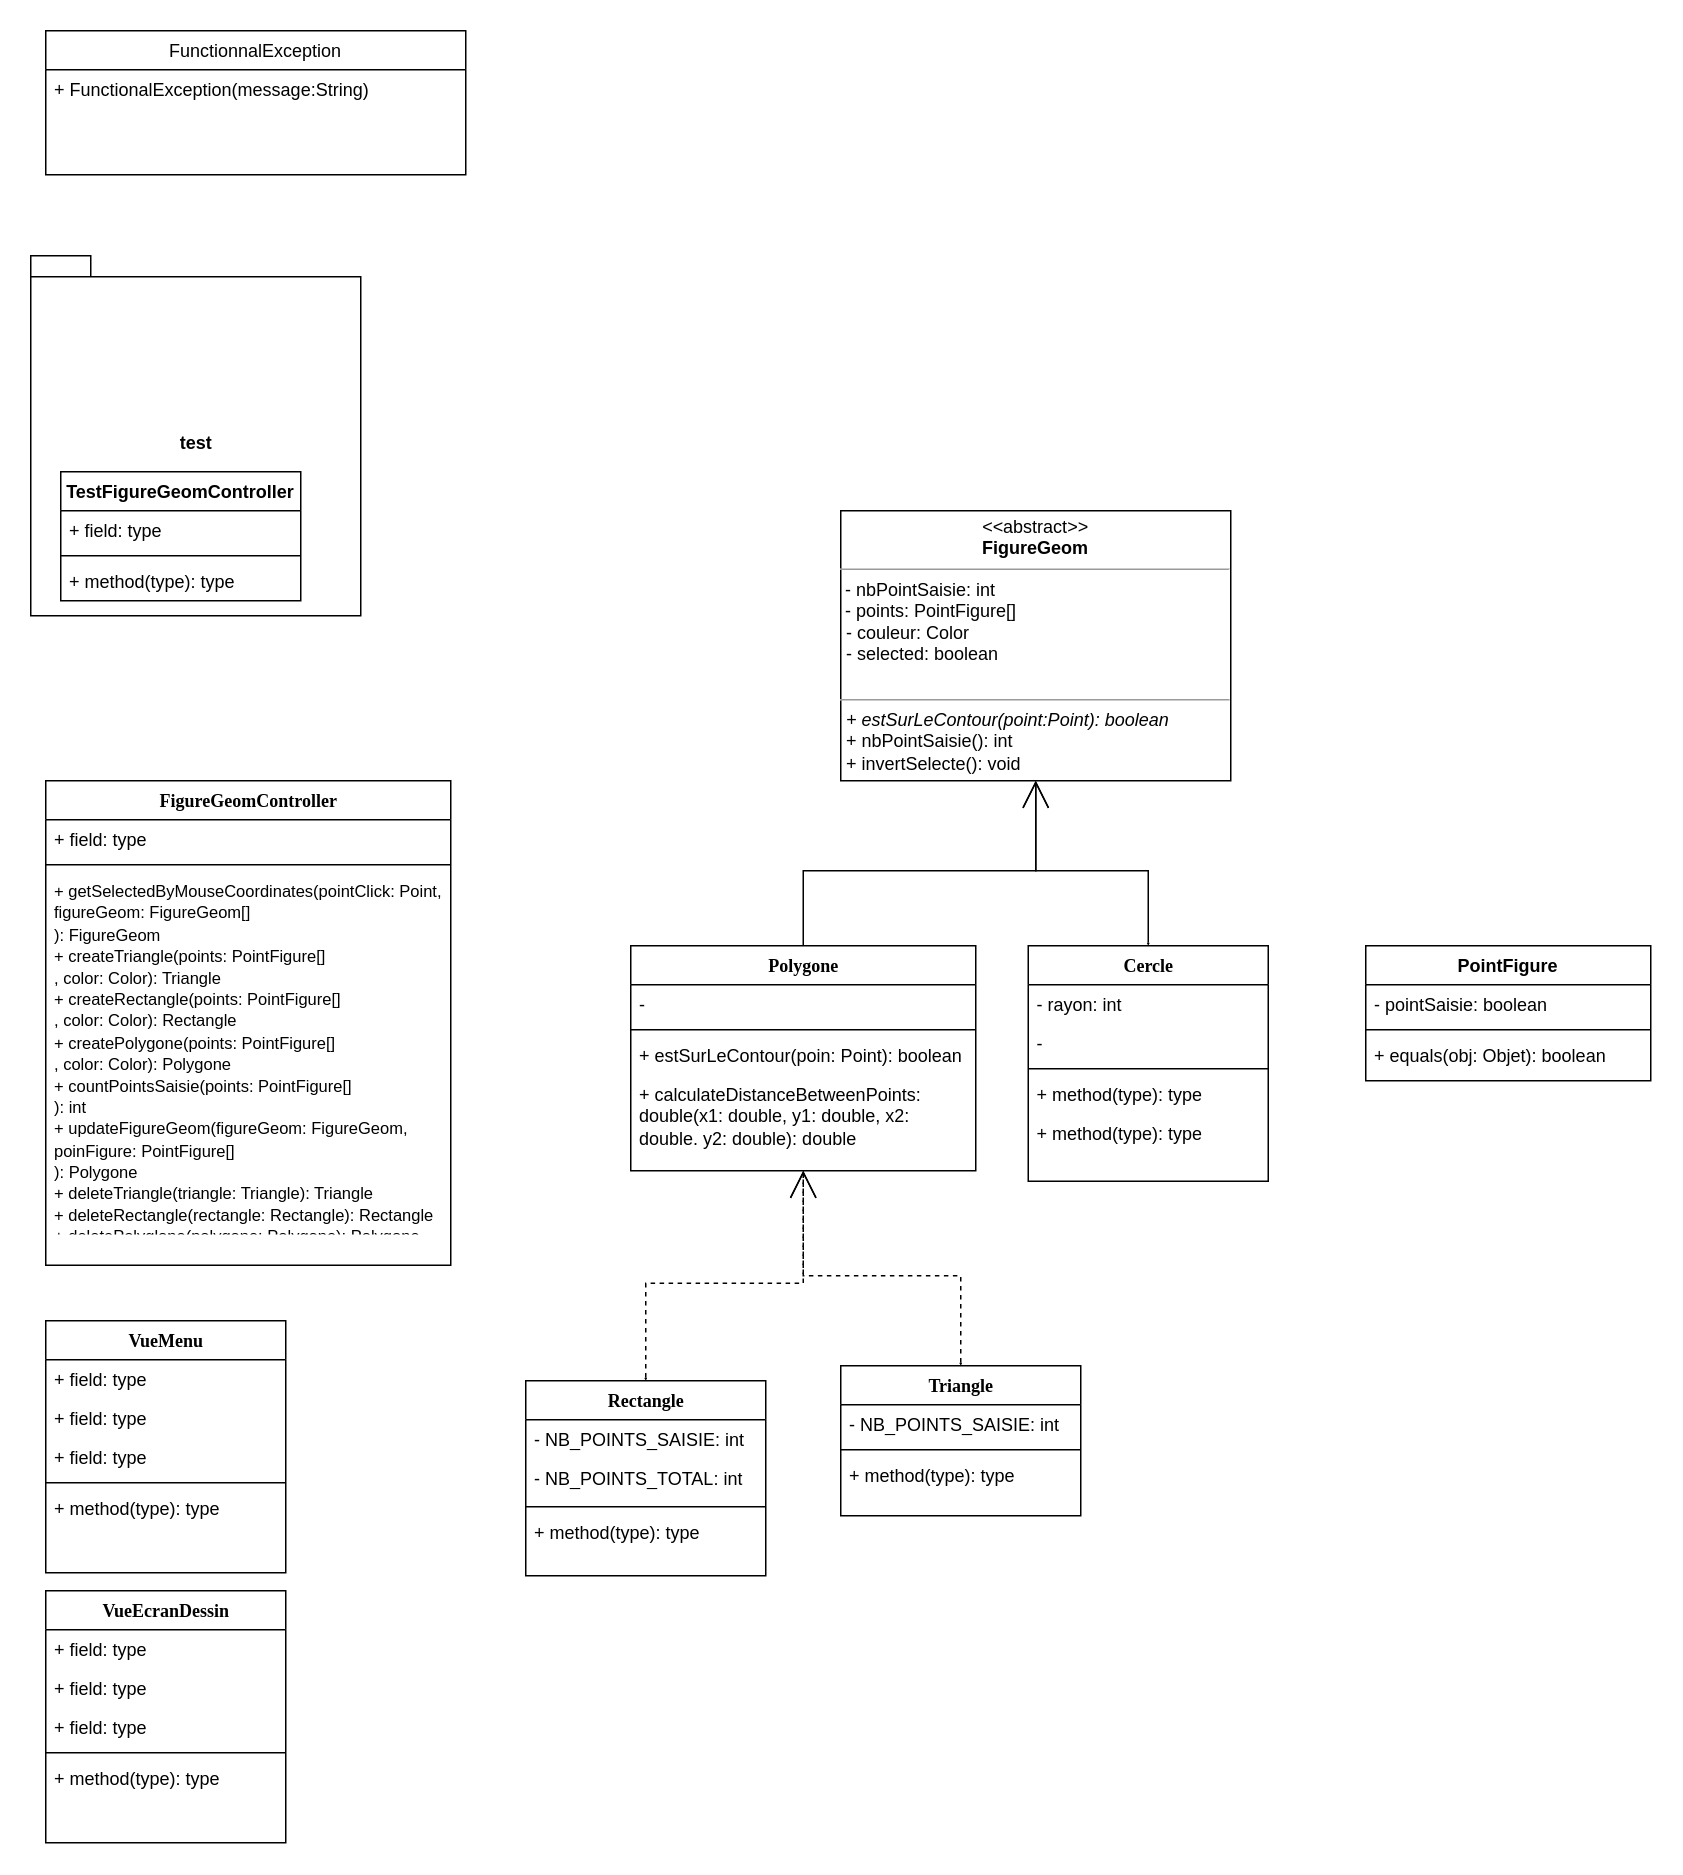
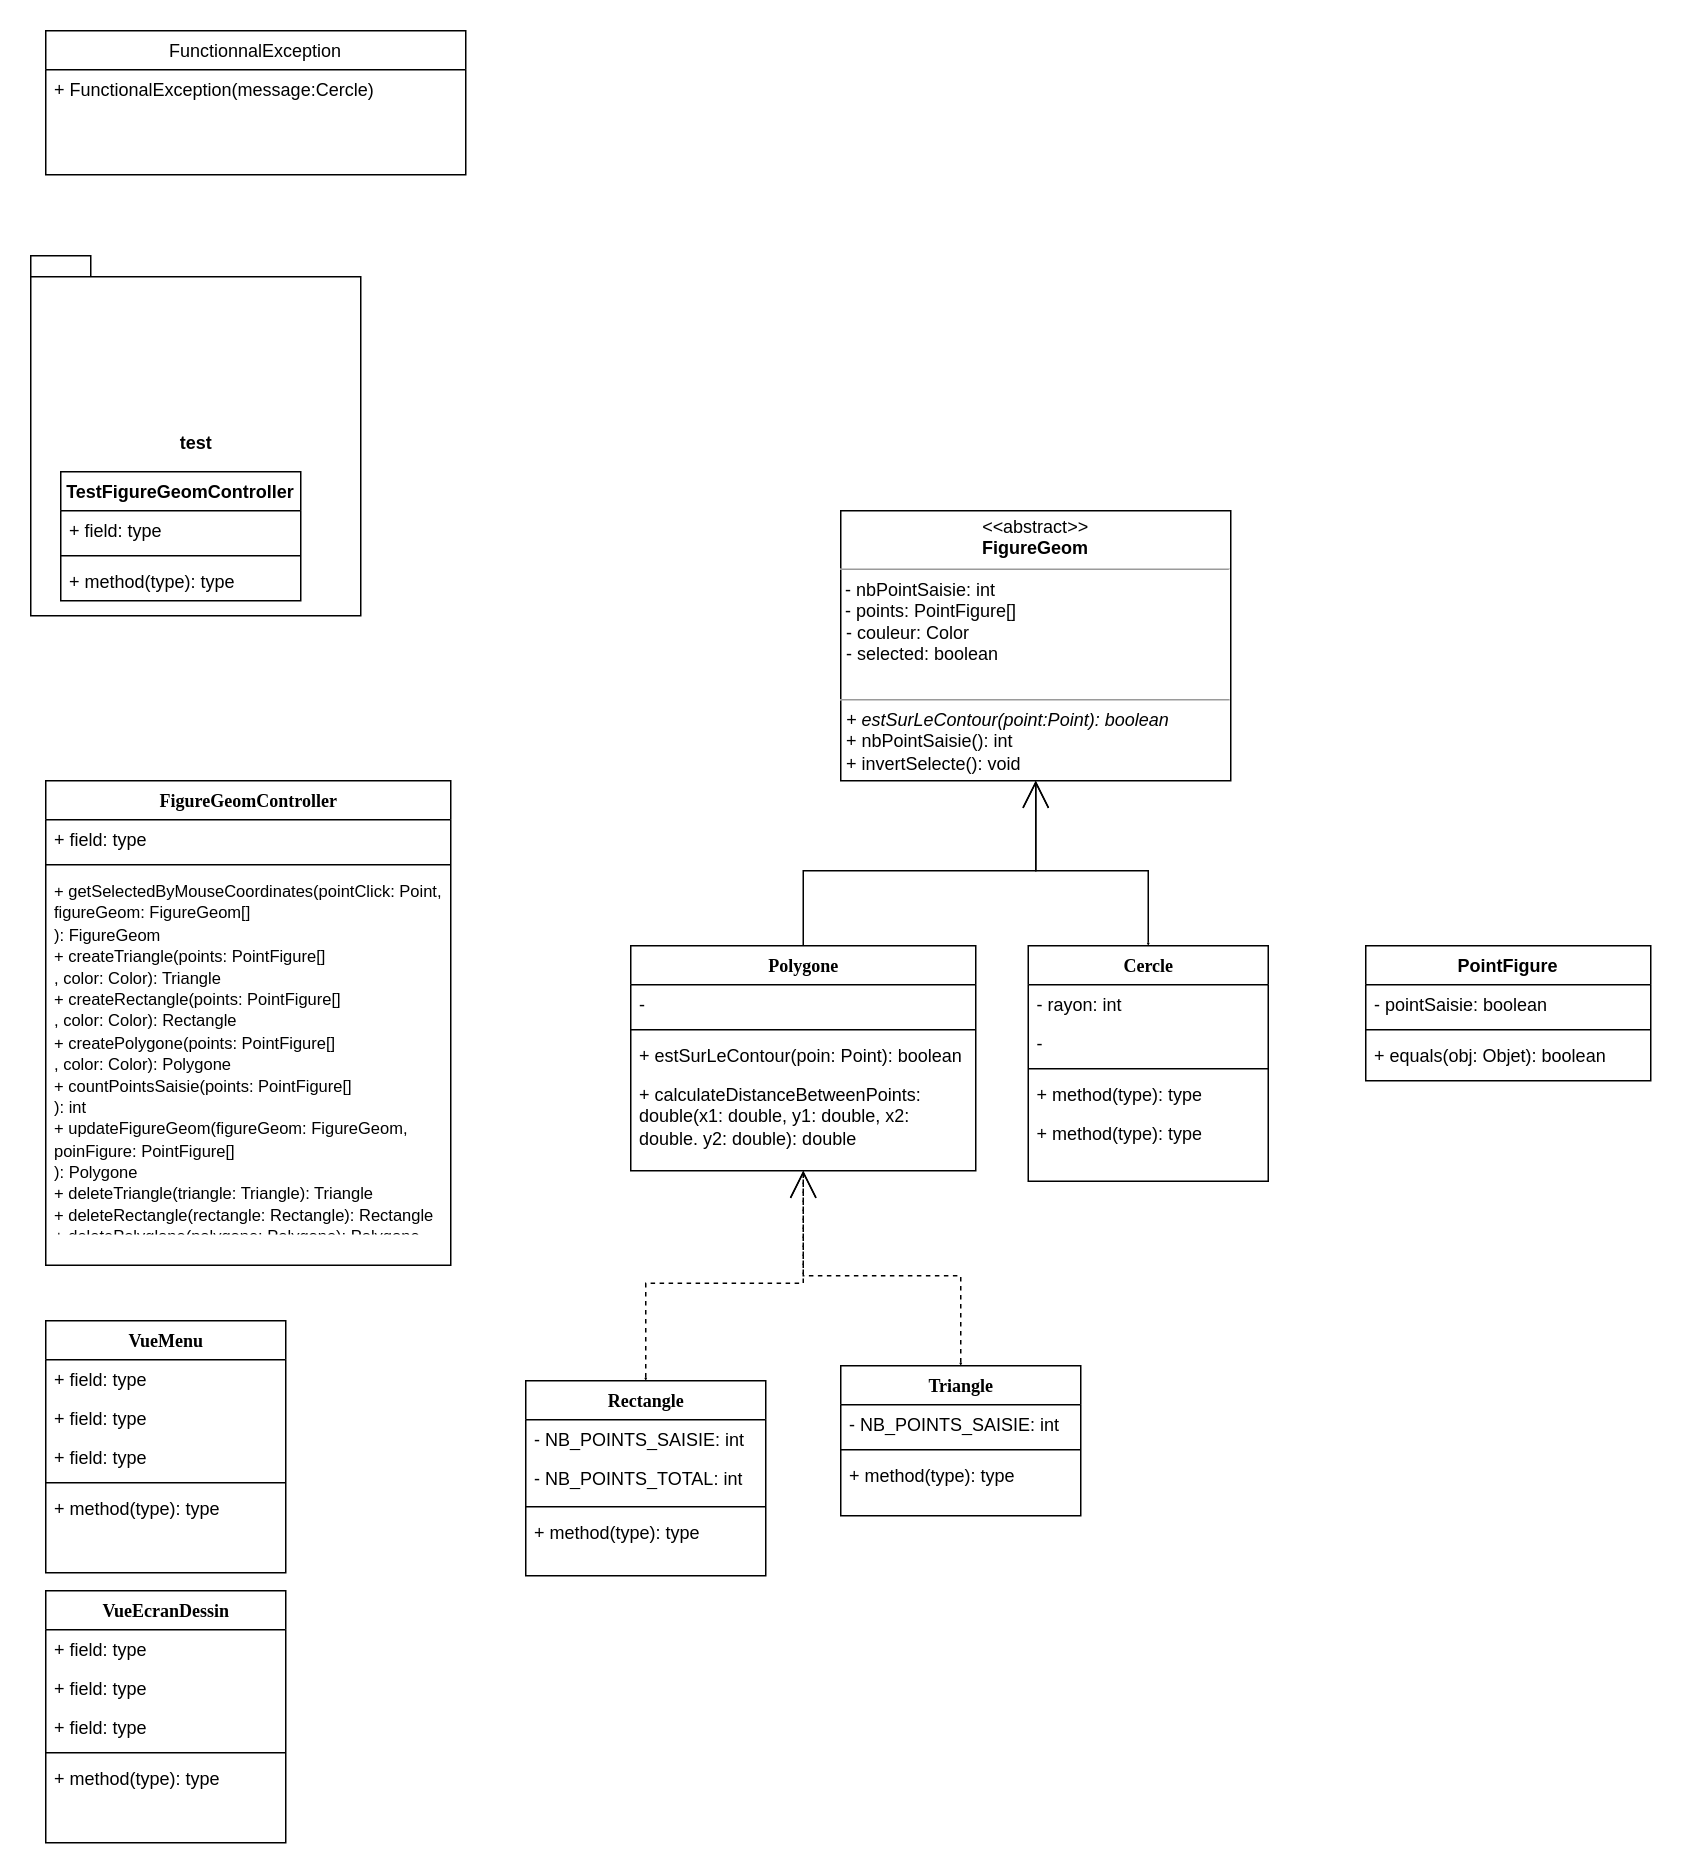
node "+ FunctionalException(message:String)": label "+ FunctionalException(message:String)" -> "+ FunctionalException(message:Cercle)"
